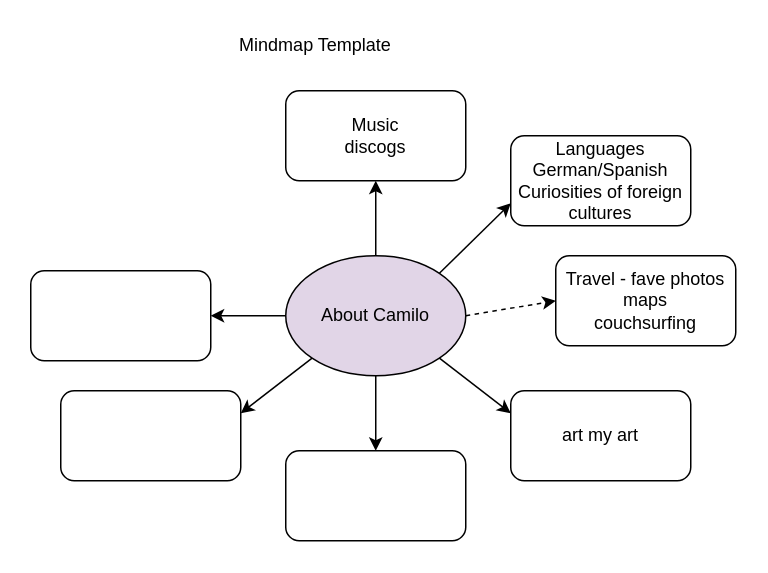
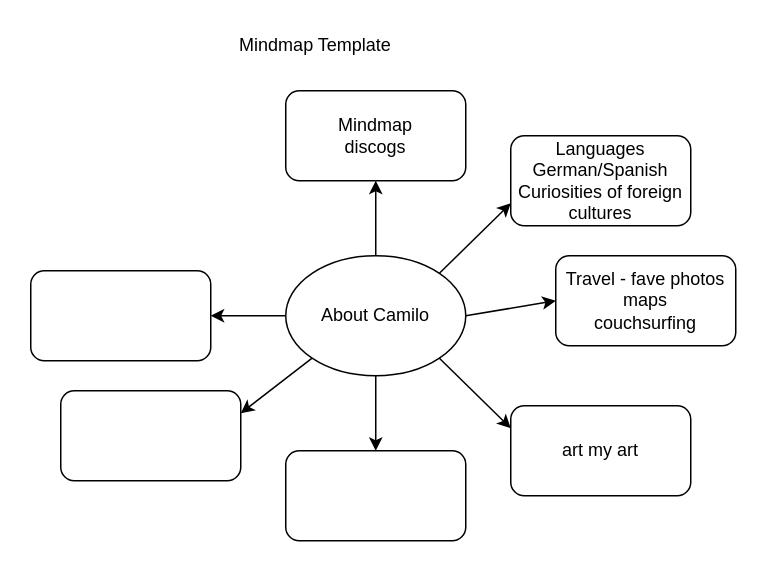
node "Music discogs": label "Music discogs" -> "Mindmap discogs"
edge "About Camilo" -> "Travel - fave photos maps couchsurfing": style dashed -> solid
node "About Camilo": fillcolor #e1d5e7 -> #ffffff
node "art my art": moved (601, 436) -> (601, 451)
